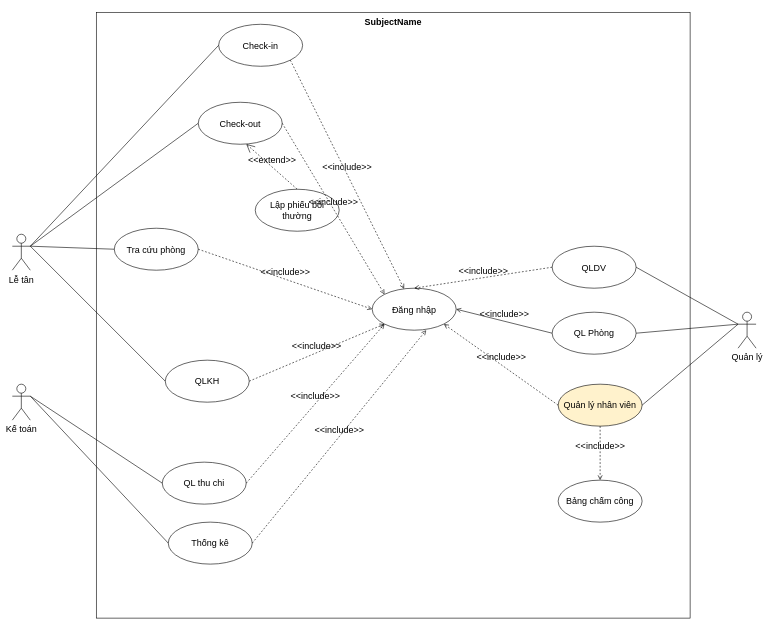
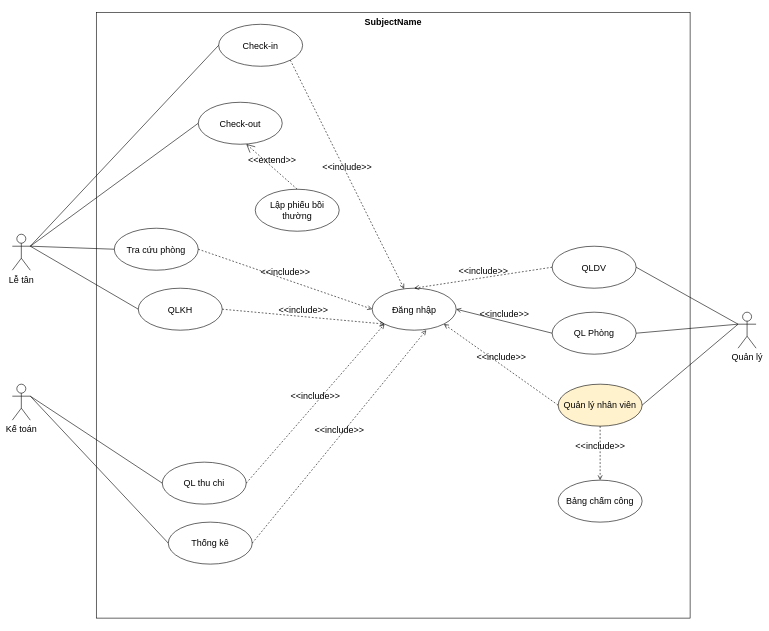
edge "Check-out" -> "Đăng nhập": removed, label "<<include>>"
node "QLKH": moved (207, 381) -> (180, 309)
